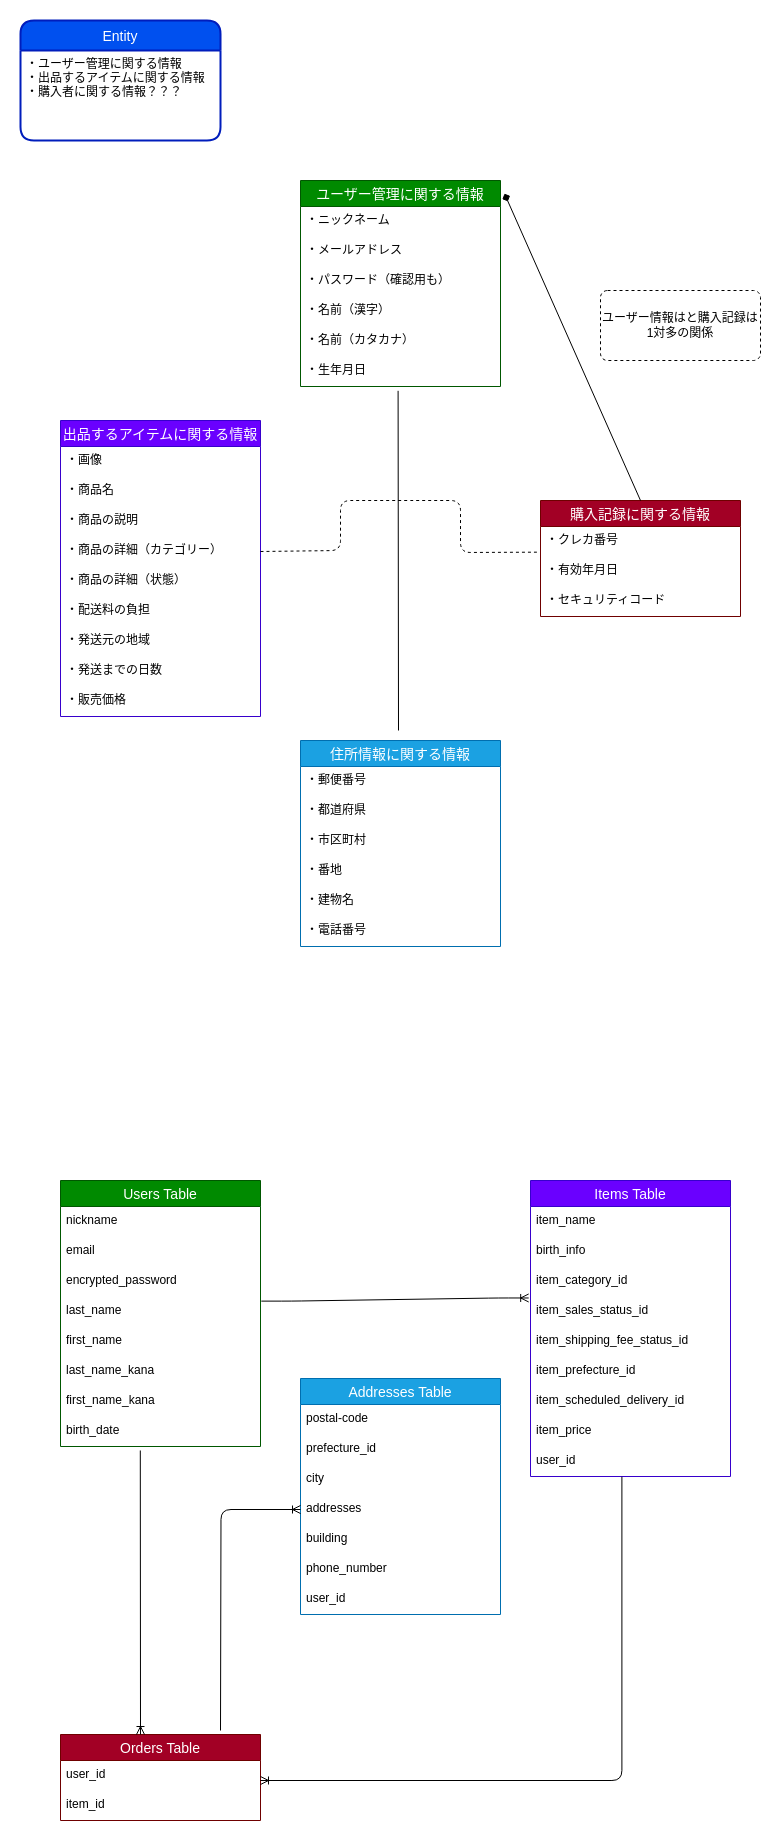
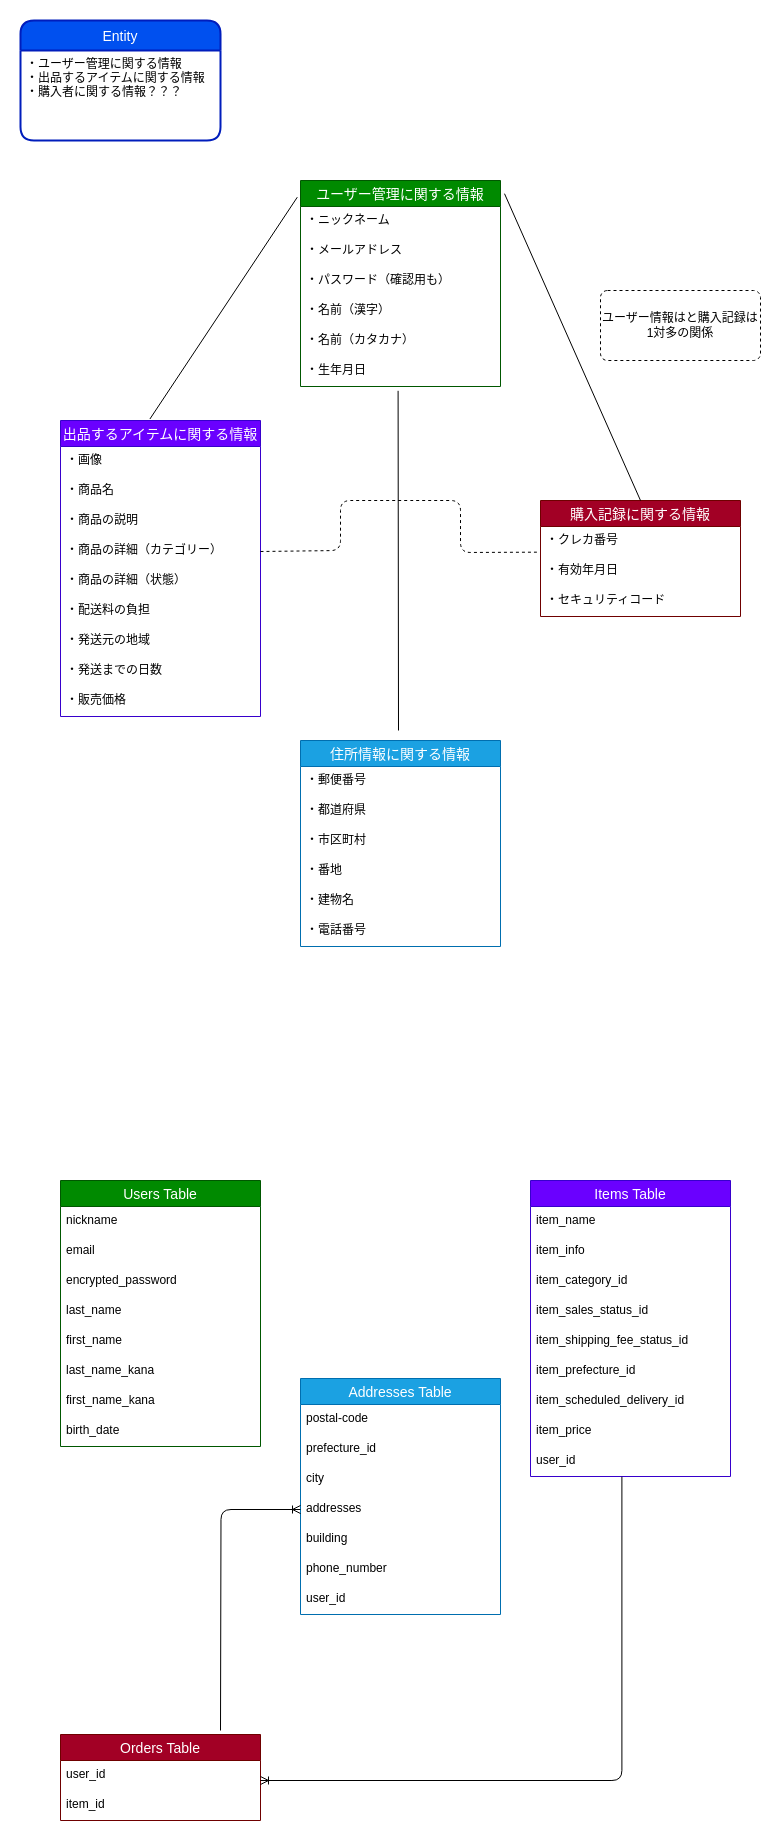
edge "購入記録に関する情報" -> "ユーザー管理に関する情報": arrowhead diamond -> none
edge "ユーザー管理に関する情報" -- "出品するアイテムに関する情報": added
node "birth_info": label "birth_info" -> "item_info"
edge "last_name" -> "item_category_id": removed
edge "birth_date" -> "Orders Table": removed
